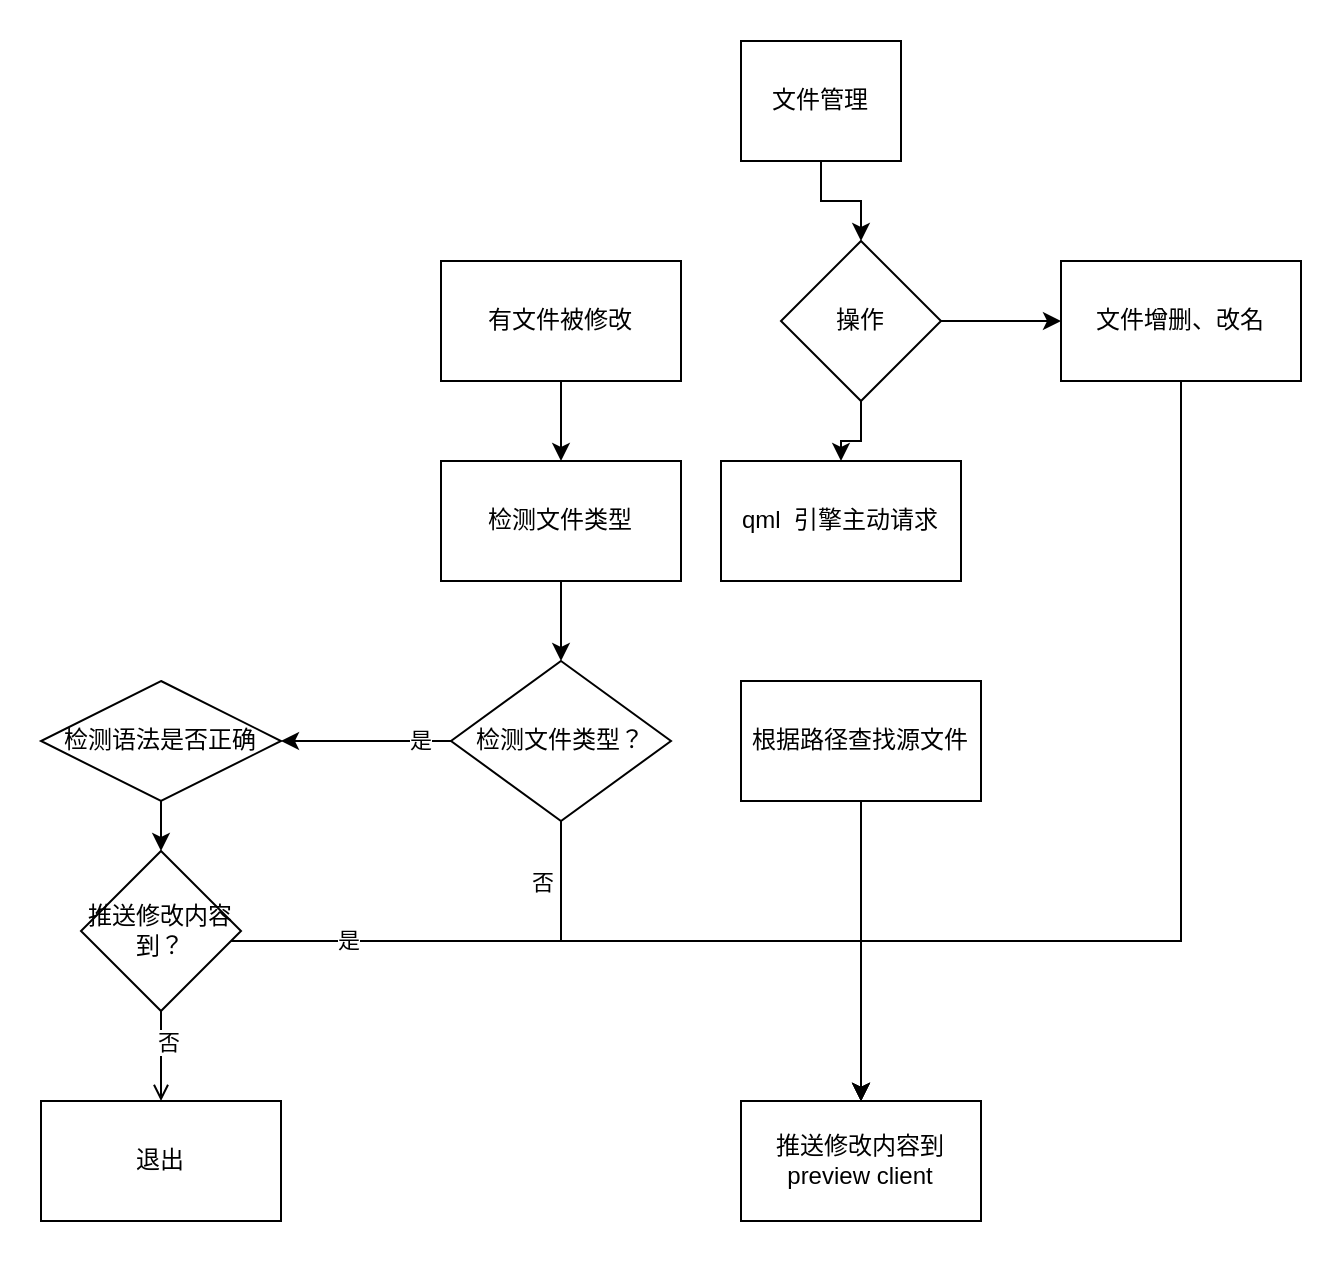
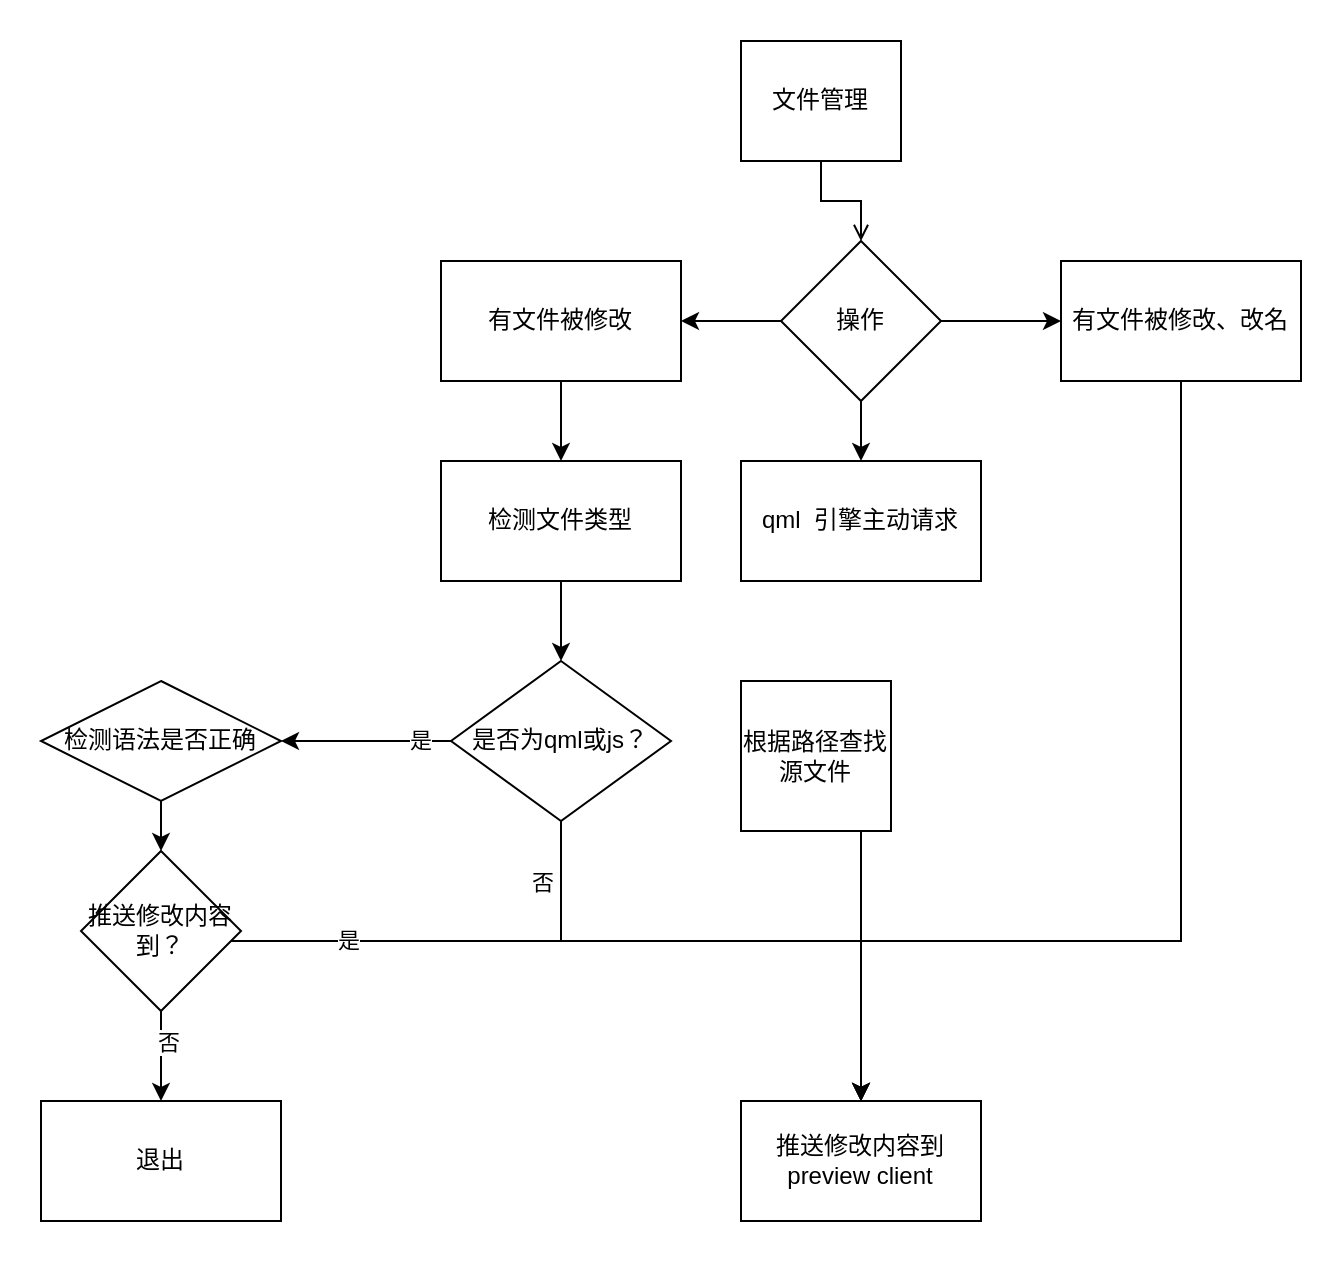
edge "文件管理" -> "操作": arrowhead classic -> open
edge "操作" -> "有文件被修改": added
node "文件增删、改名": label "文件增删、改名" -> "有文件被修改、改名"
node "qml 引擎主动请求": moved (841, 521) -> (861, 521)
node "检测文件类型？": label "检测文件类型？" -> "是否为qml或js？"
node "根据路径查找源文件": size 240x120 -> 150x150
edge "推送修改内容到？" -> "退出": arrowhead open -> classic
